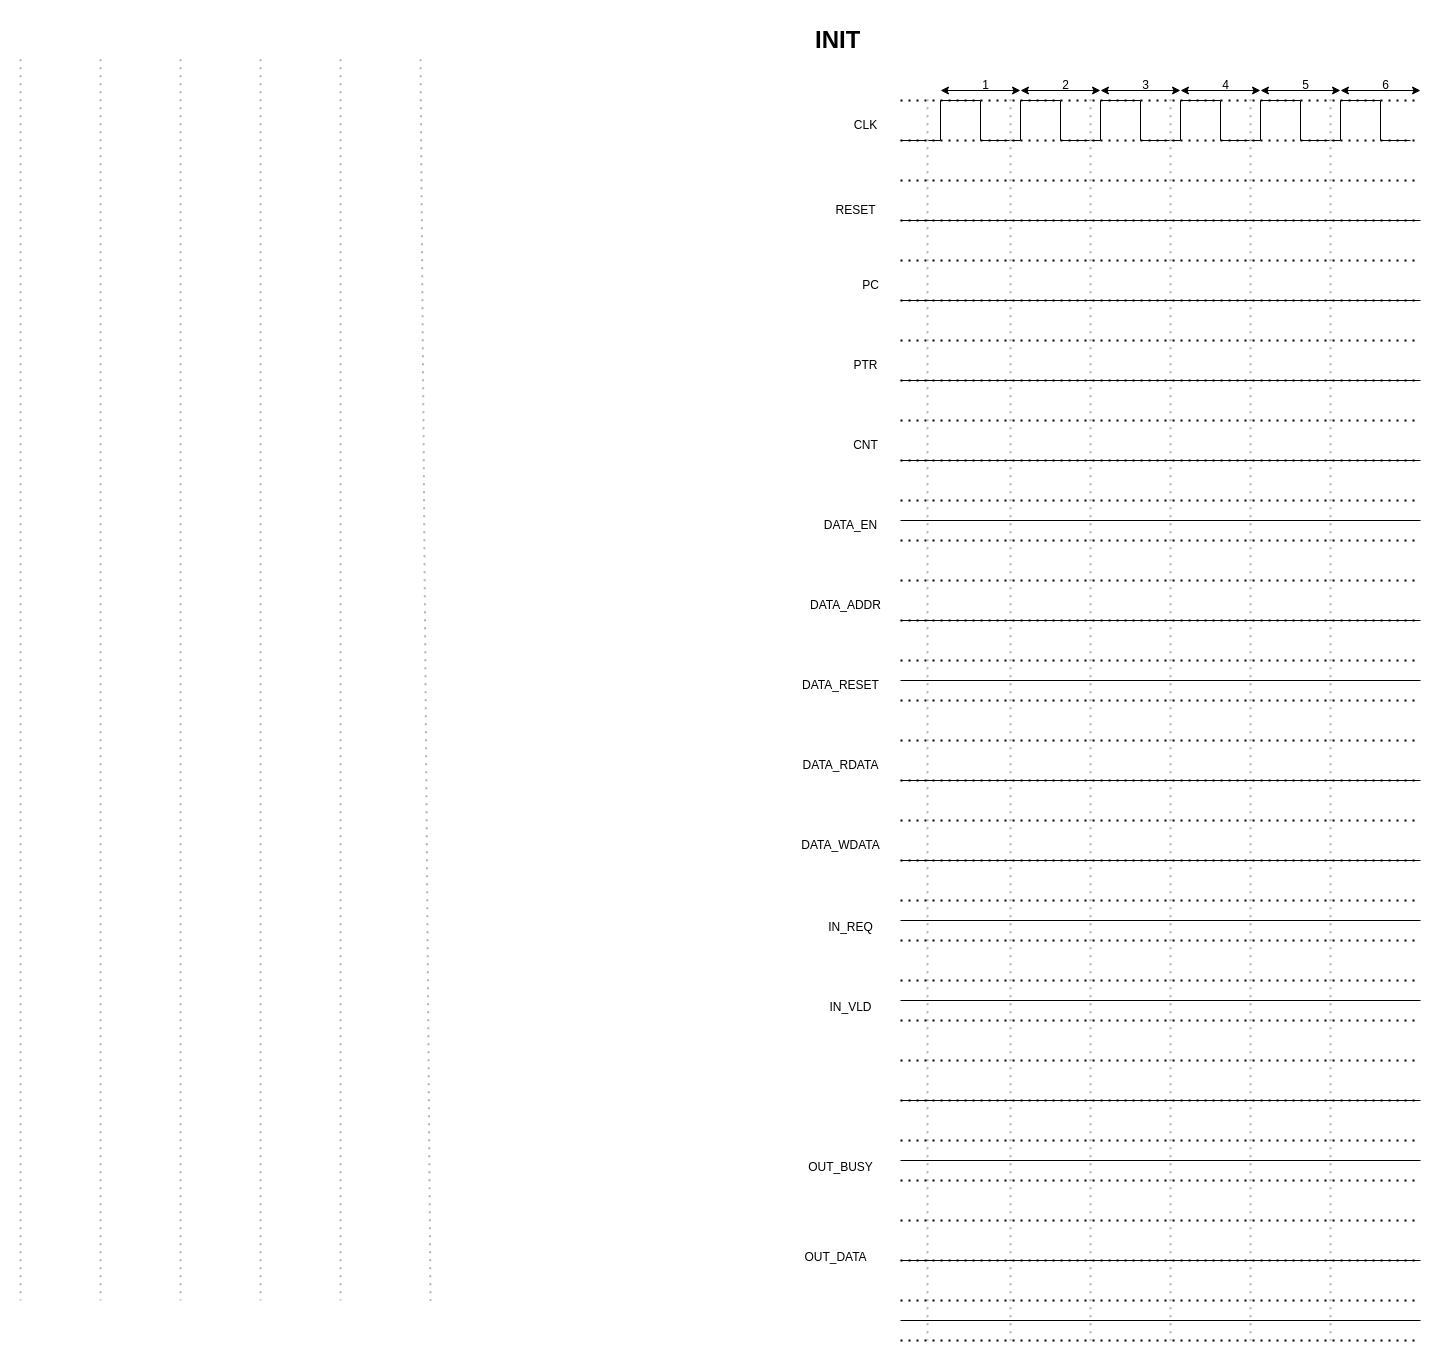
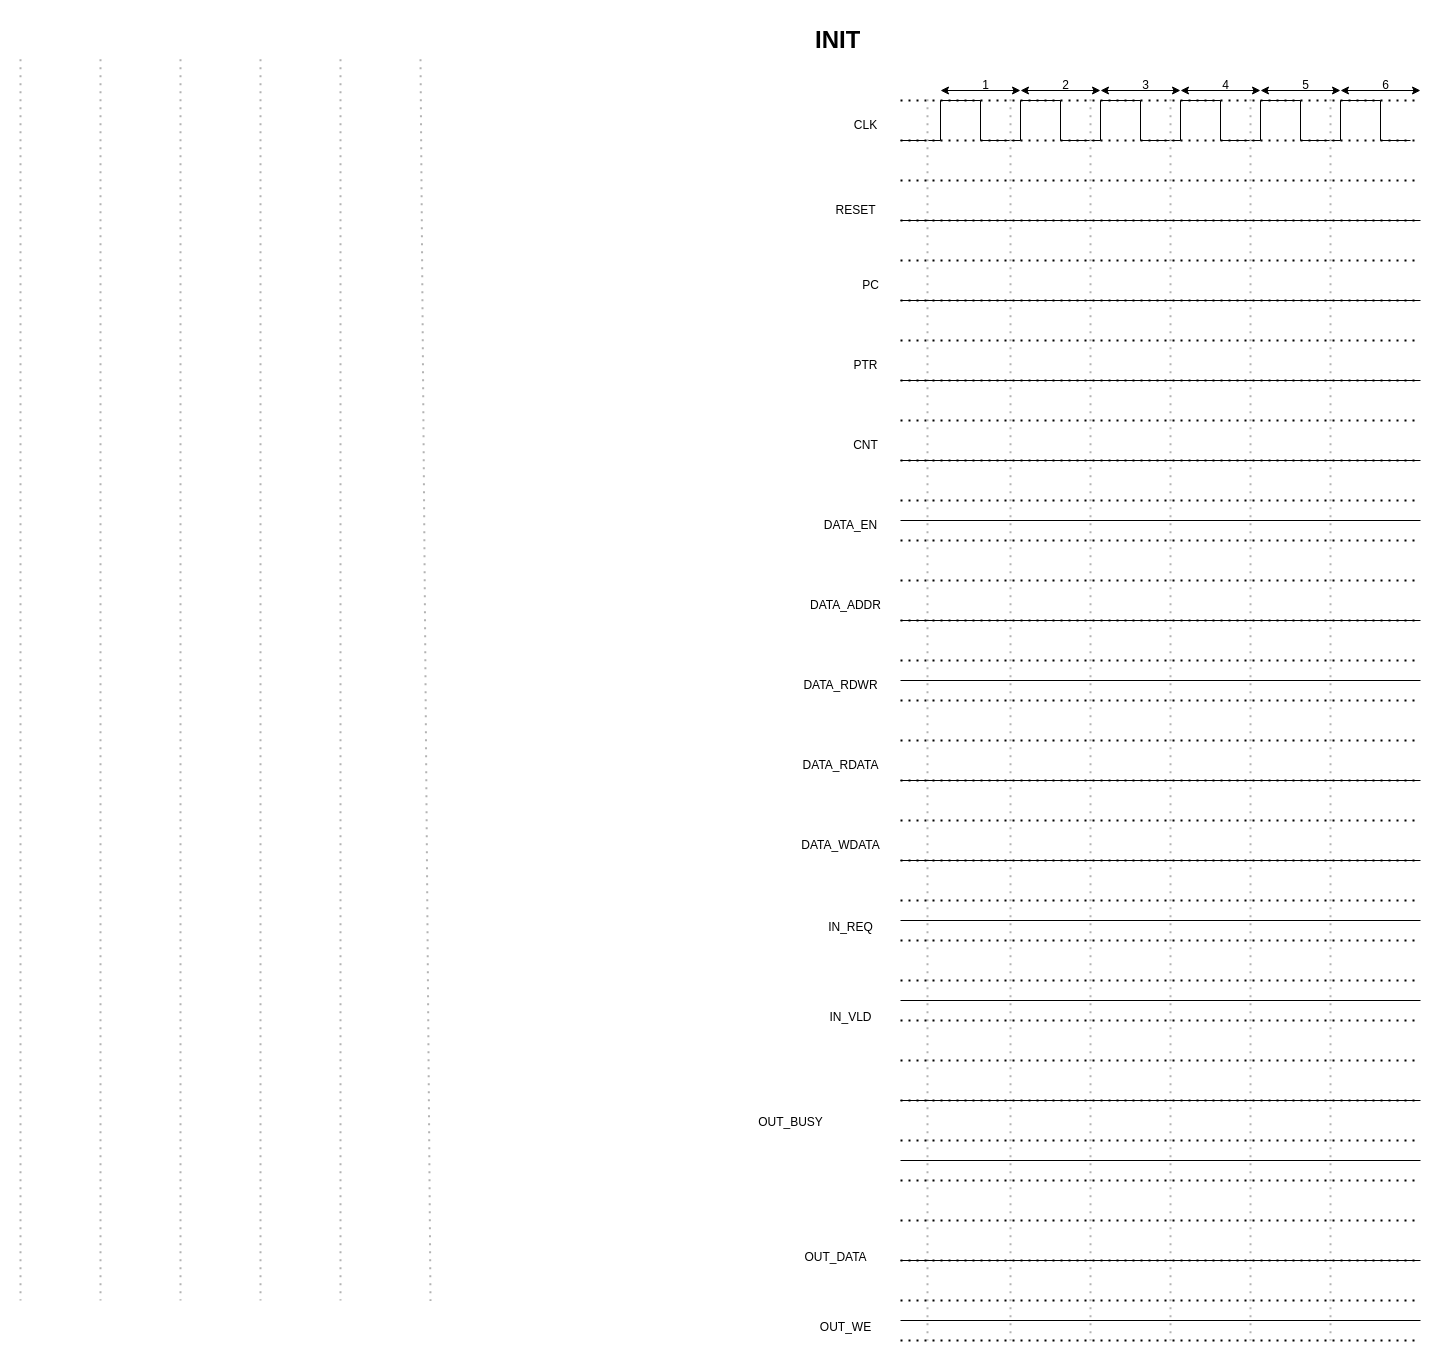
node "DATA_RESET": label "DATA_RESET" -> "DATA_RDWR"
node "IN_VLD": moved (851, 1006) -> (851, 1016)
node "OUT_BUSY": moved (841, 1166) -> (791, 1121)
node "OUT_WE": added
